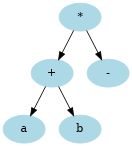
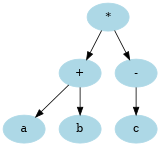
node "c": added
